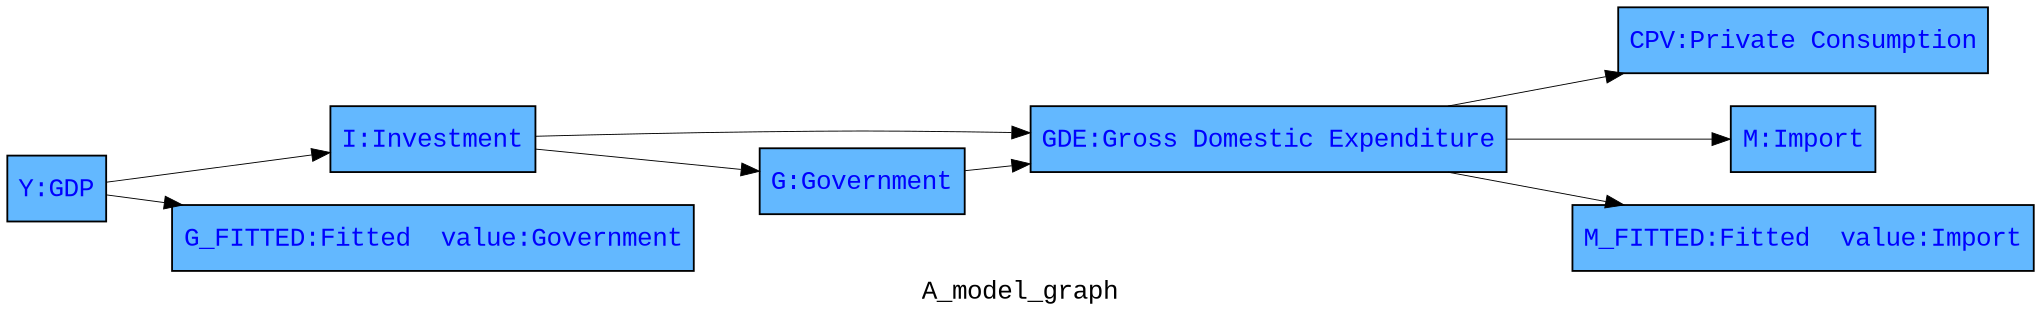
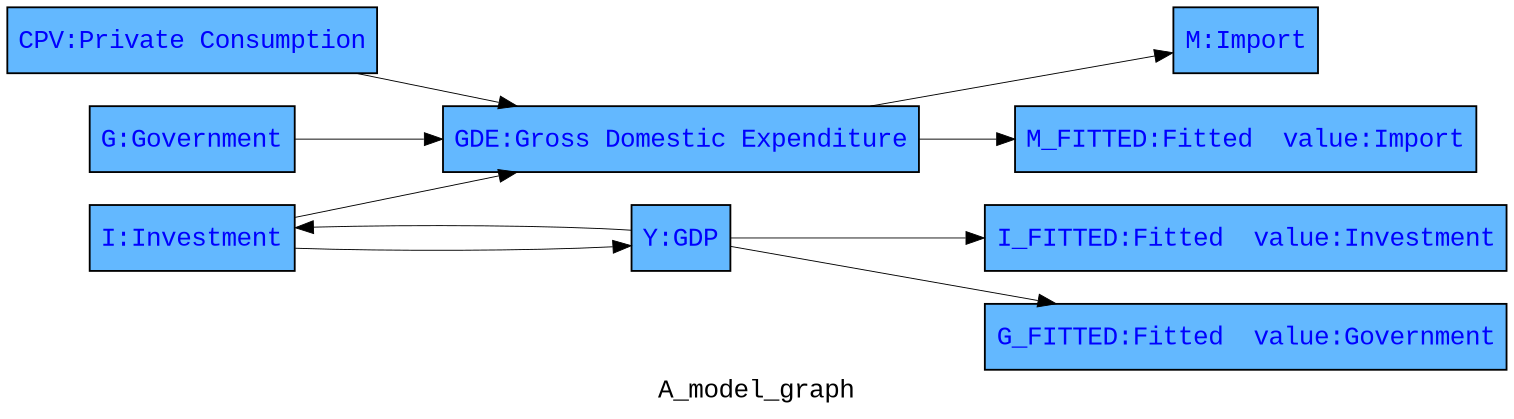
edge "GDE:Gross Domestic Expenditure" -> "CPV:Private Consumption": reversed
edge "I:Investment" -> "G:Government": now "I:Investment" -> "Y:GDP"
node "I_FITTED:Fitted  value:Investment": added
